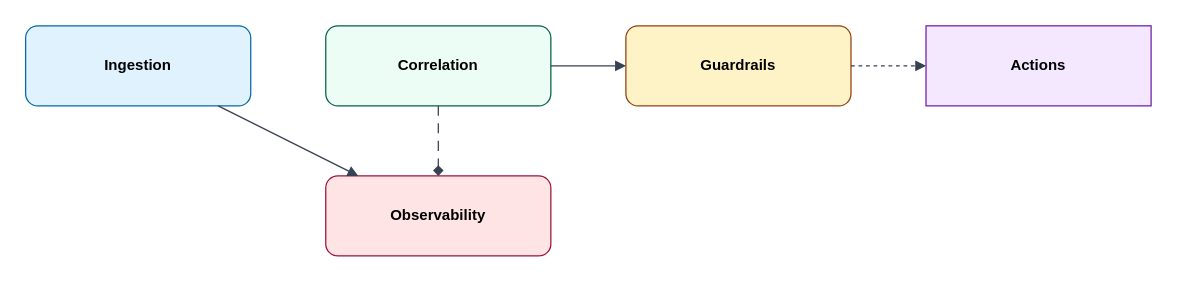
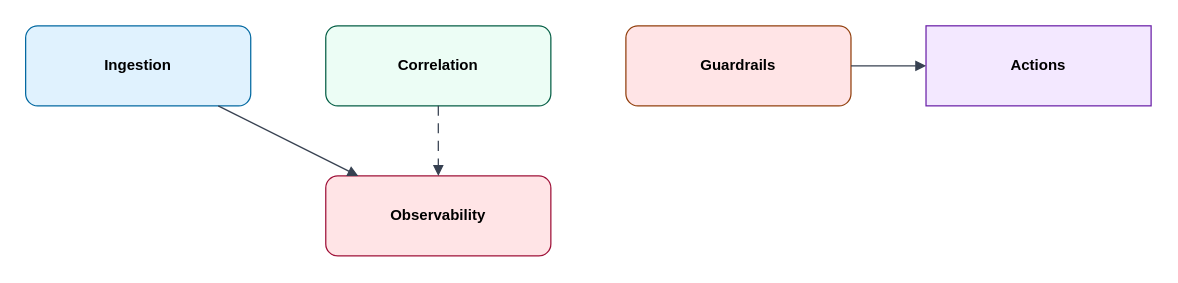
edge "Correlation" -> "Guardrails": removed
node "Guardrails": fillcolor #fef3c7 -> #ffe4e6
edge "Guardrails" -> "Actions": style dashed -> solid
edge "Correlation" -> "Observability": arrowhead diamond -> block
